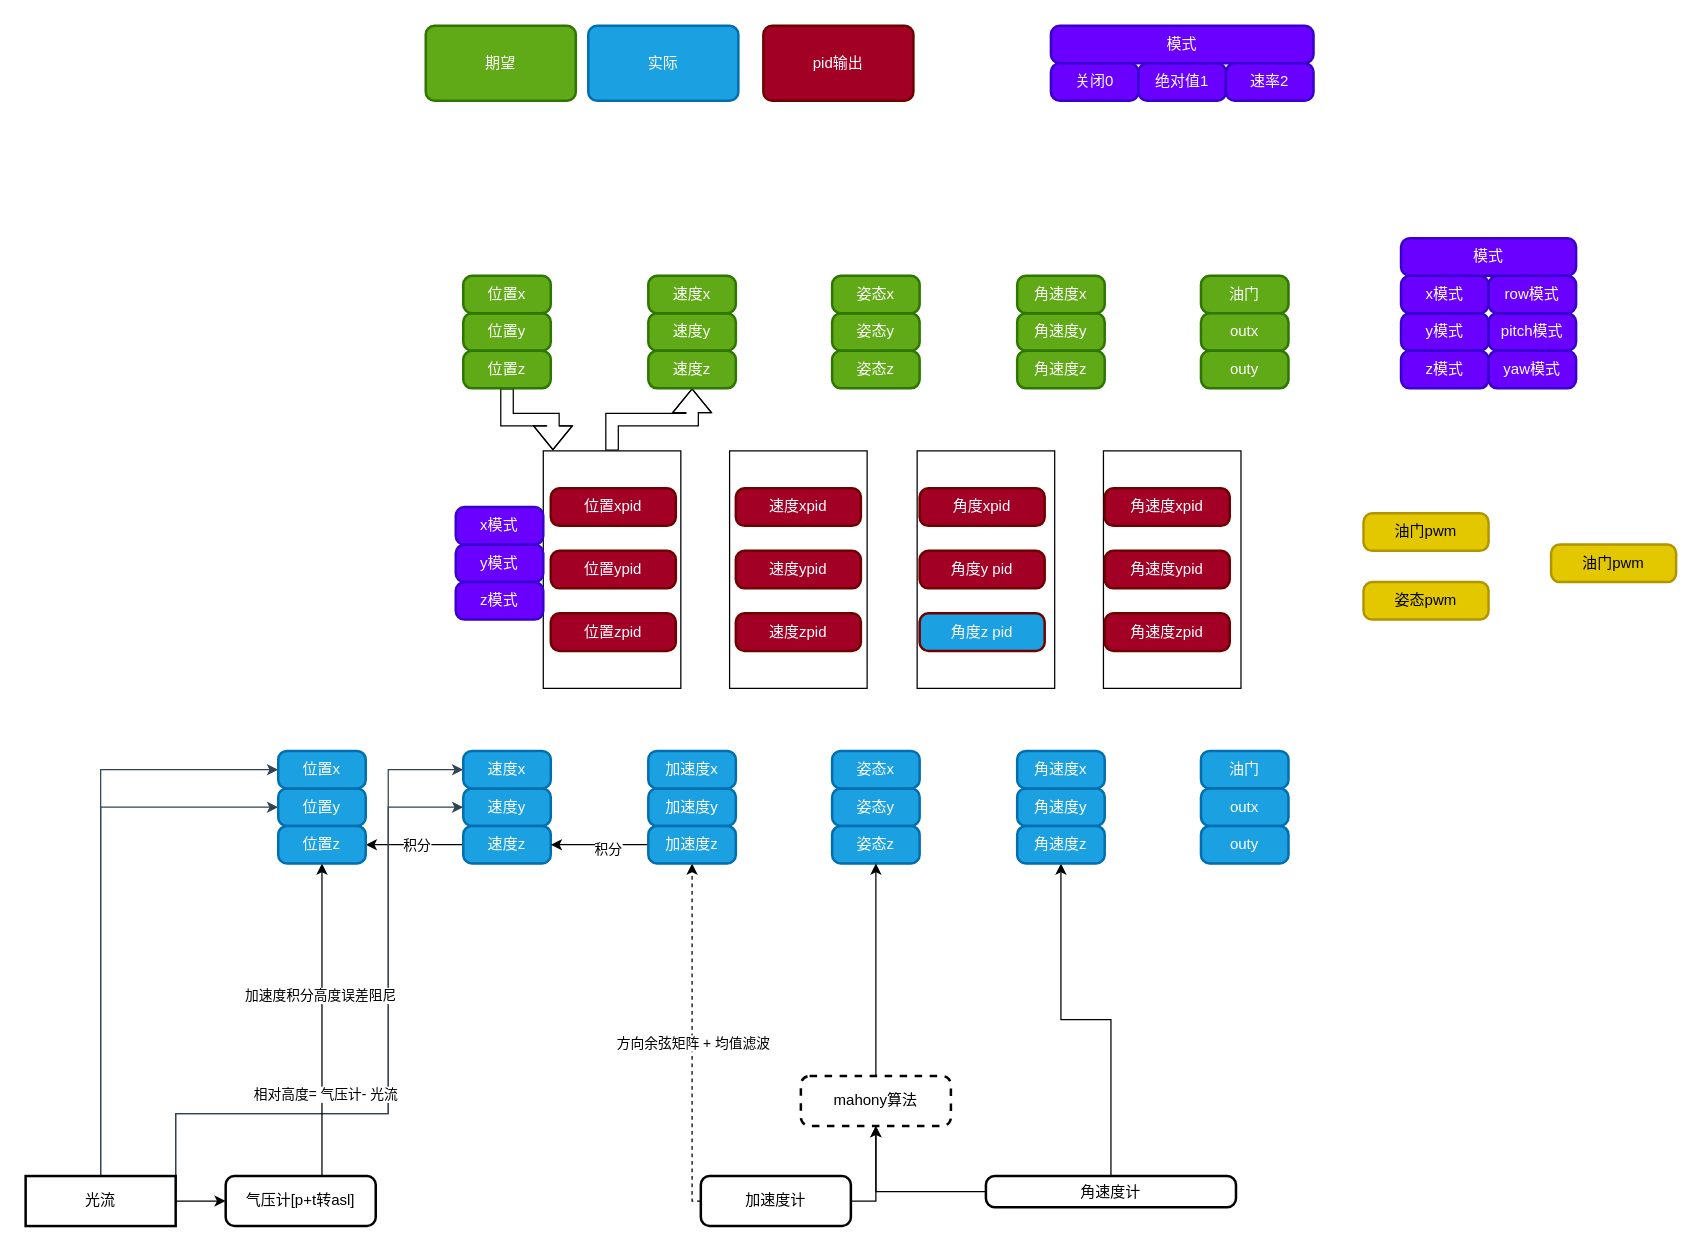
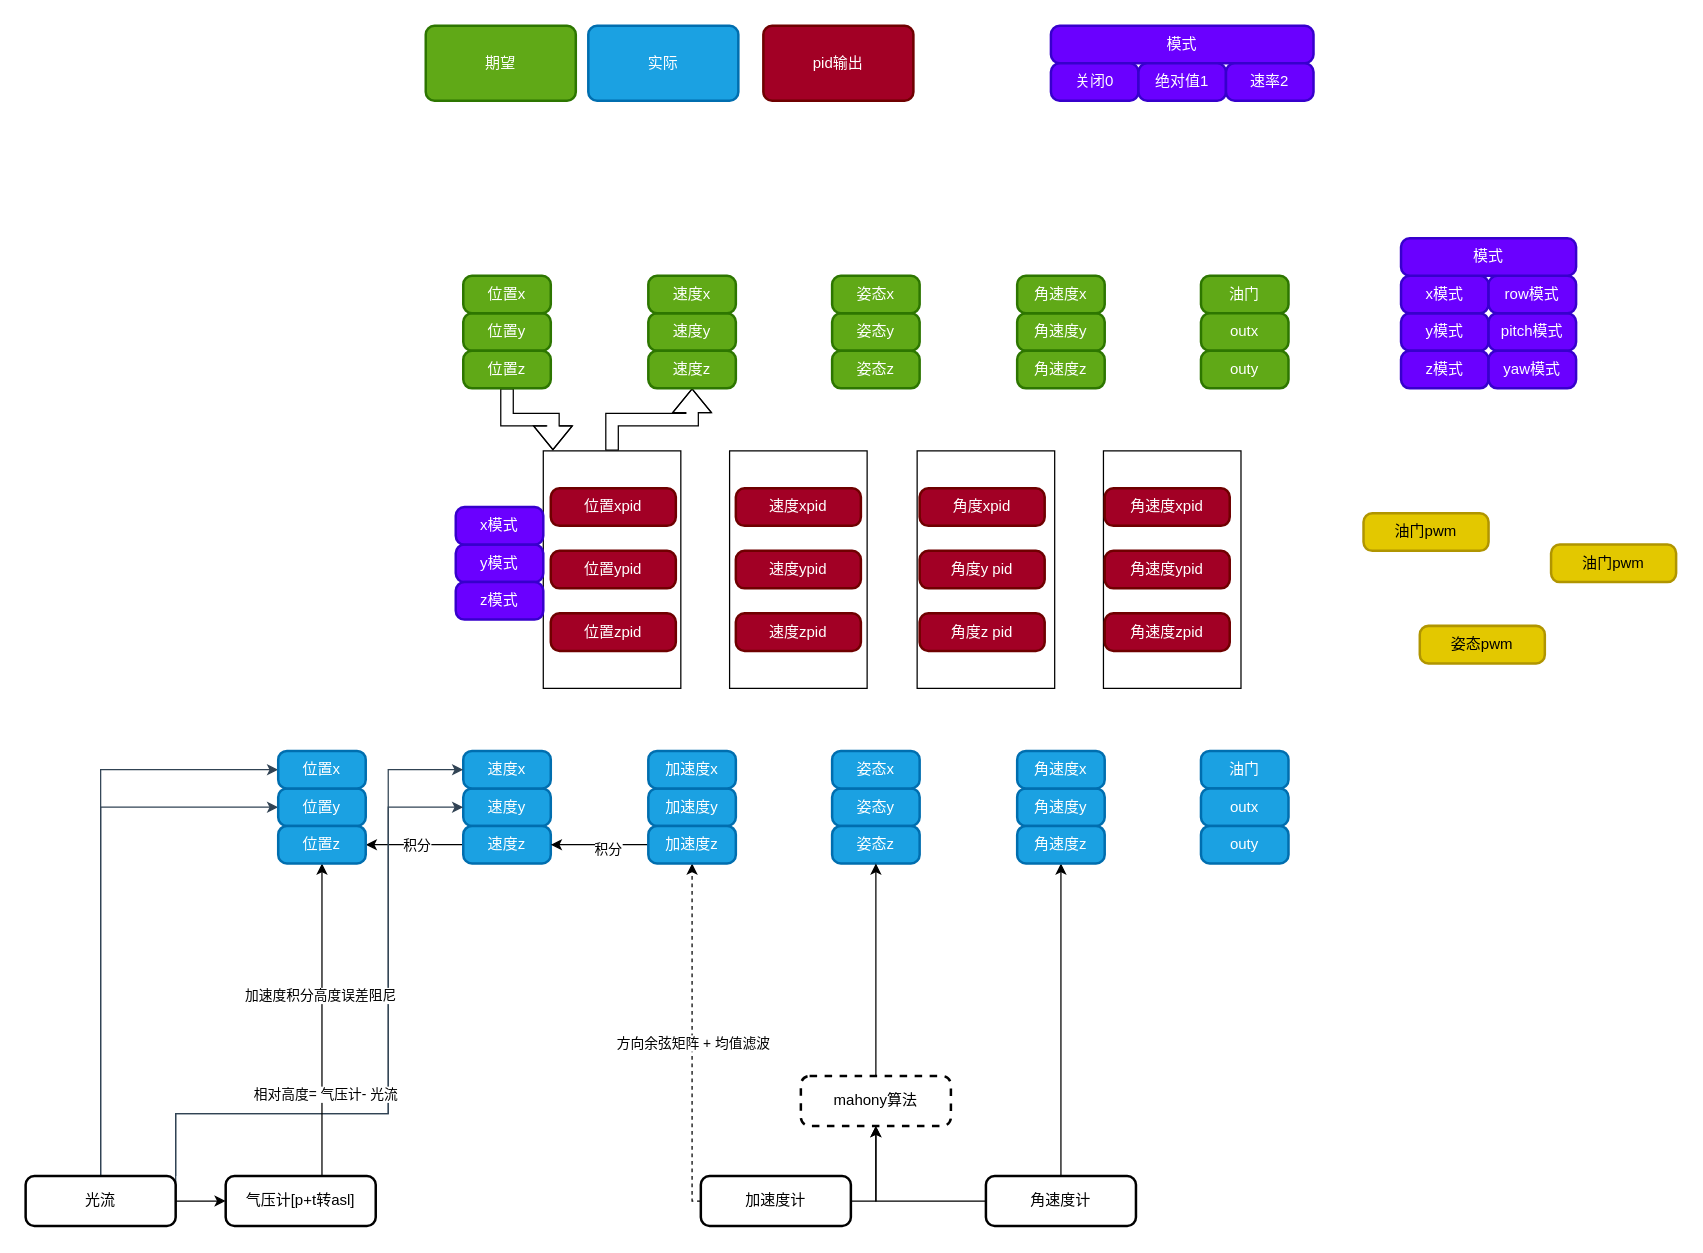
node "姿态pwm": moved (1426, 601) -> (1482, 644)
node "角度z pid": fillcolor #1ba1e2 -> #a20025
node "角速度计": size 250x31 -> 150x50
node "光流": shape rectangle -> rounded rectangle
